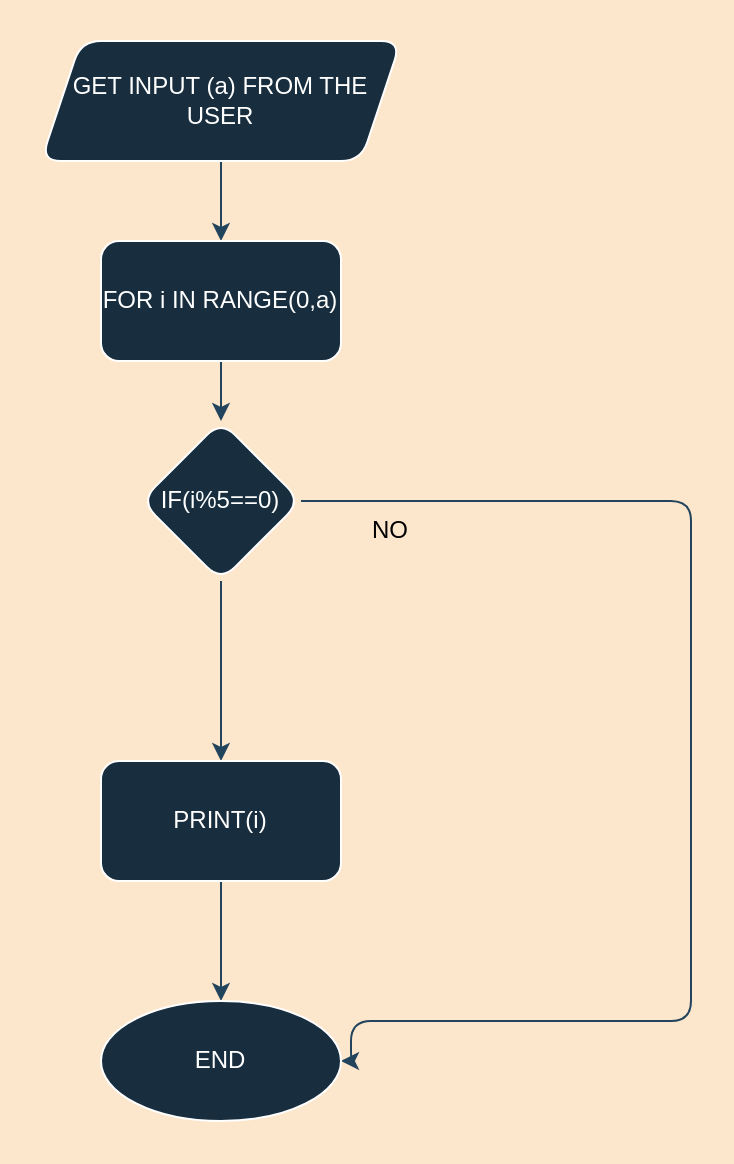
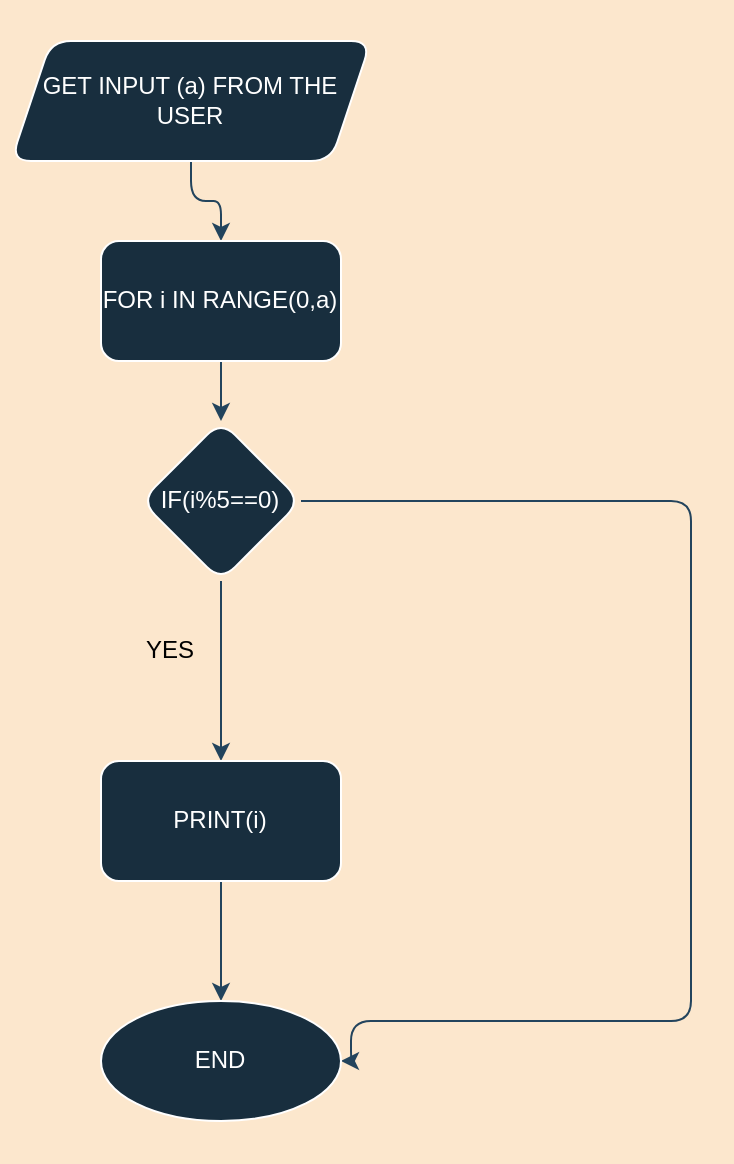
node "GET INPUT (a) FROM THE USER": moved (221, 101) -> (191, 101)
node "NO": removed
node "YES": added
